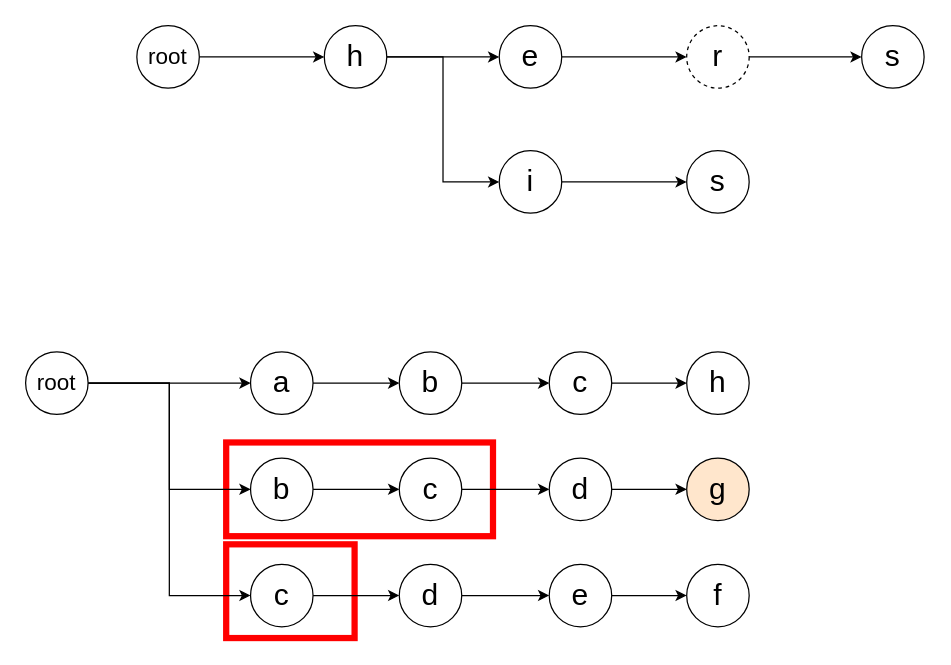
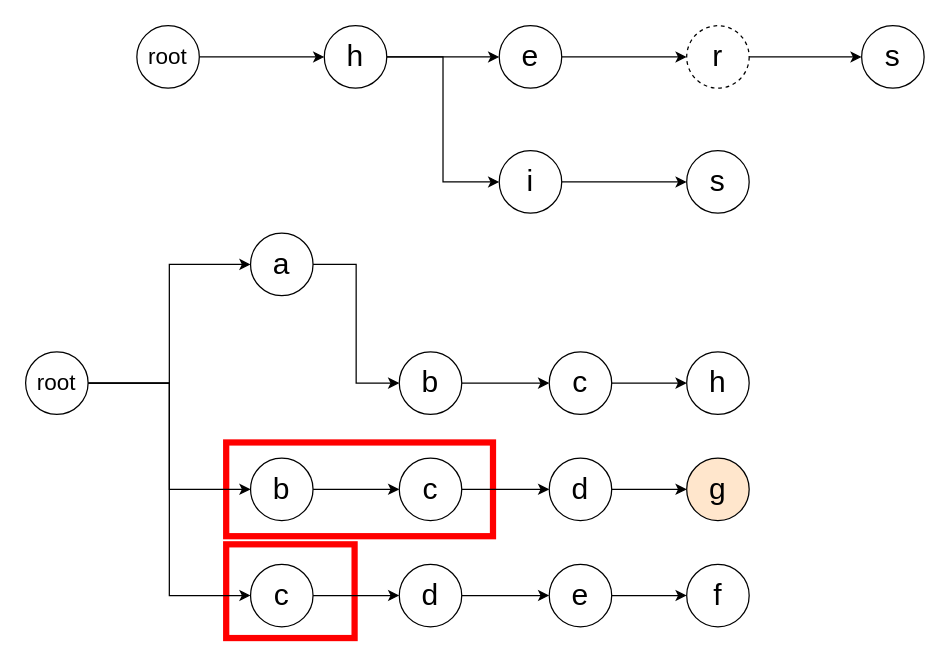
node "a": moved (282, 383) -> (282, 264)
